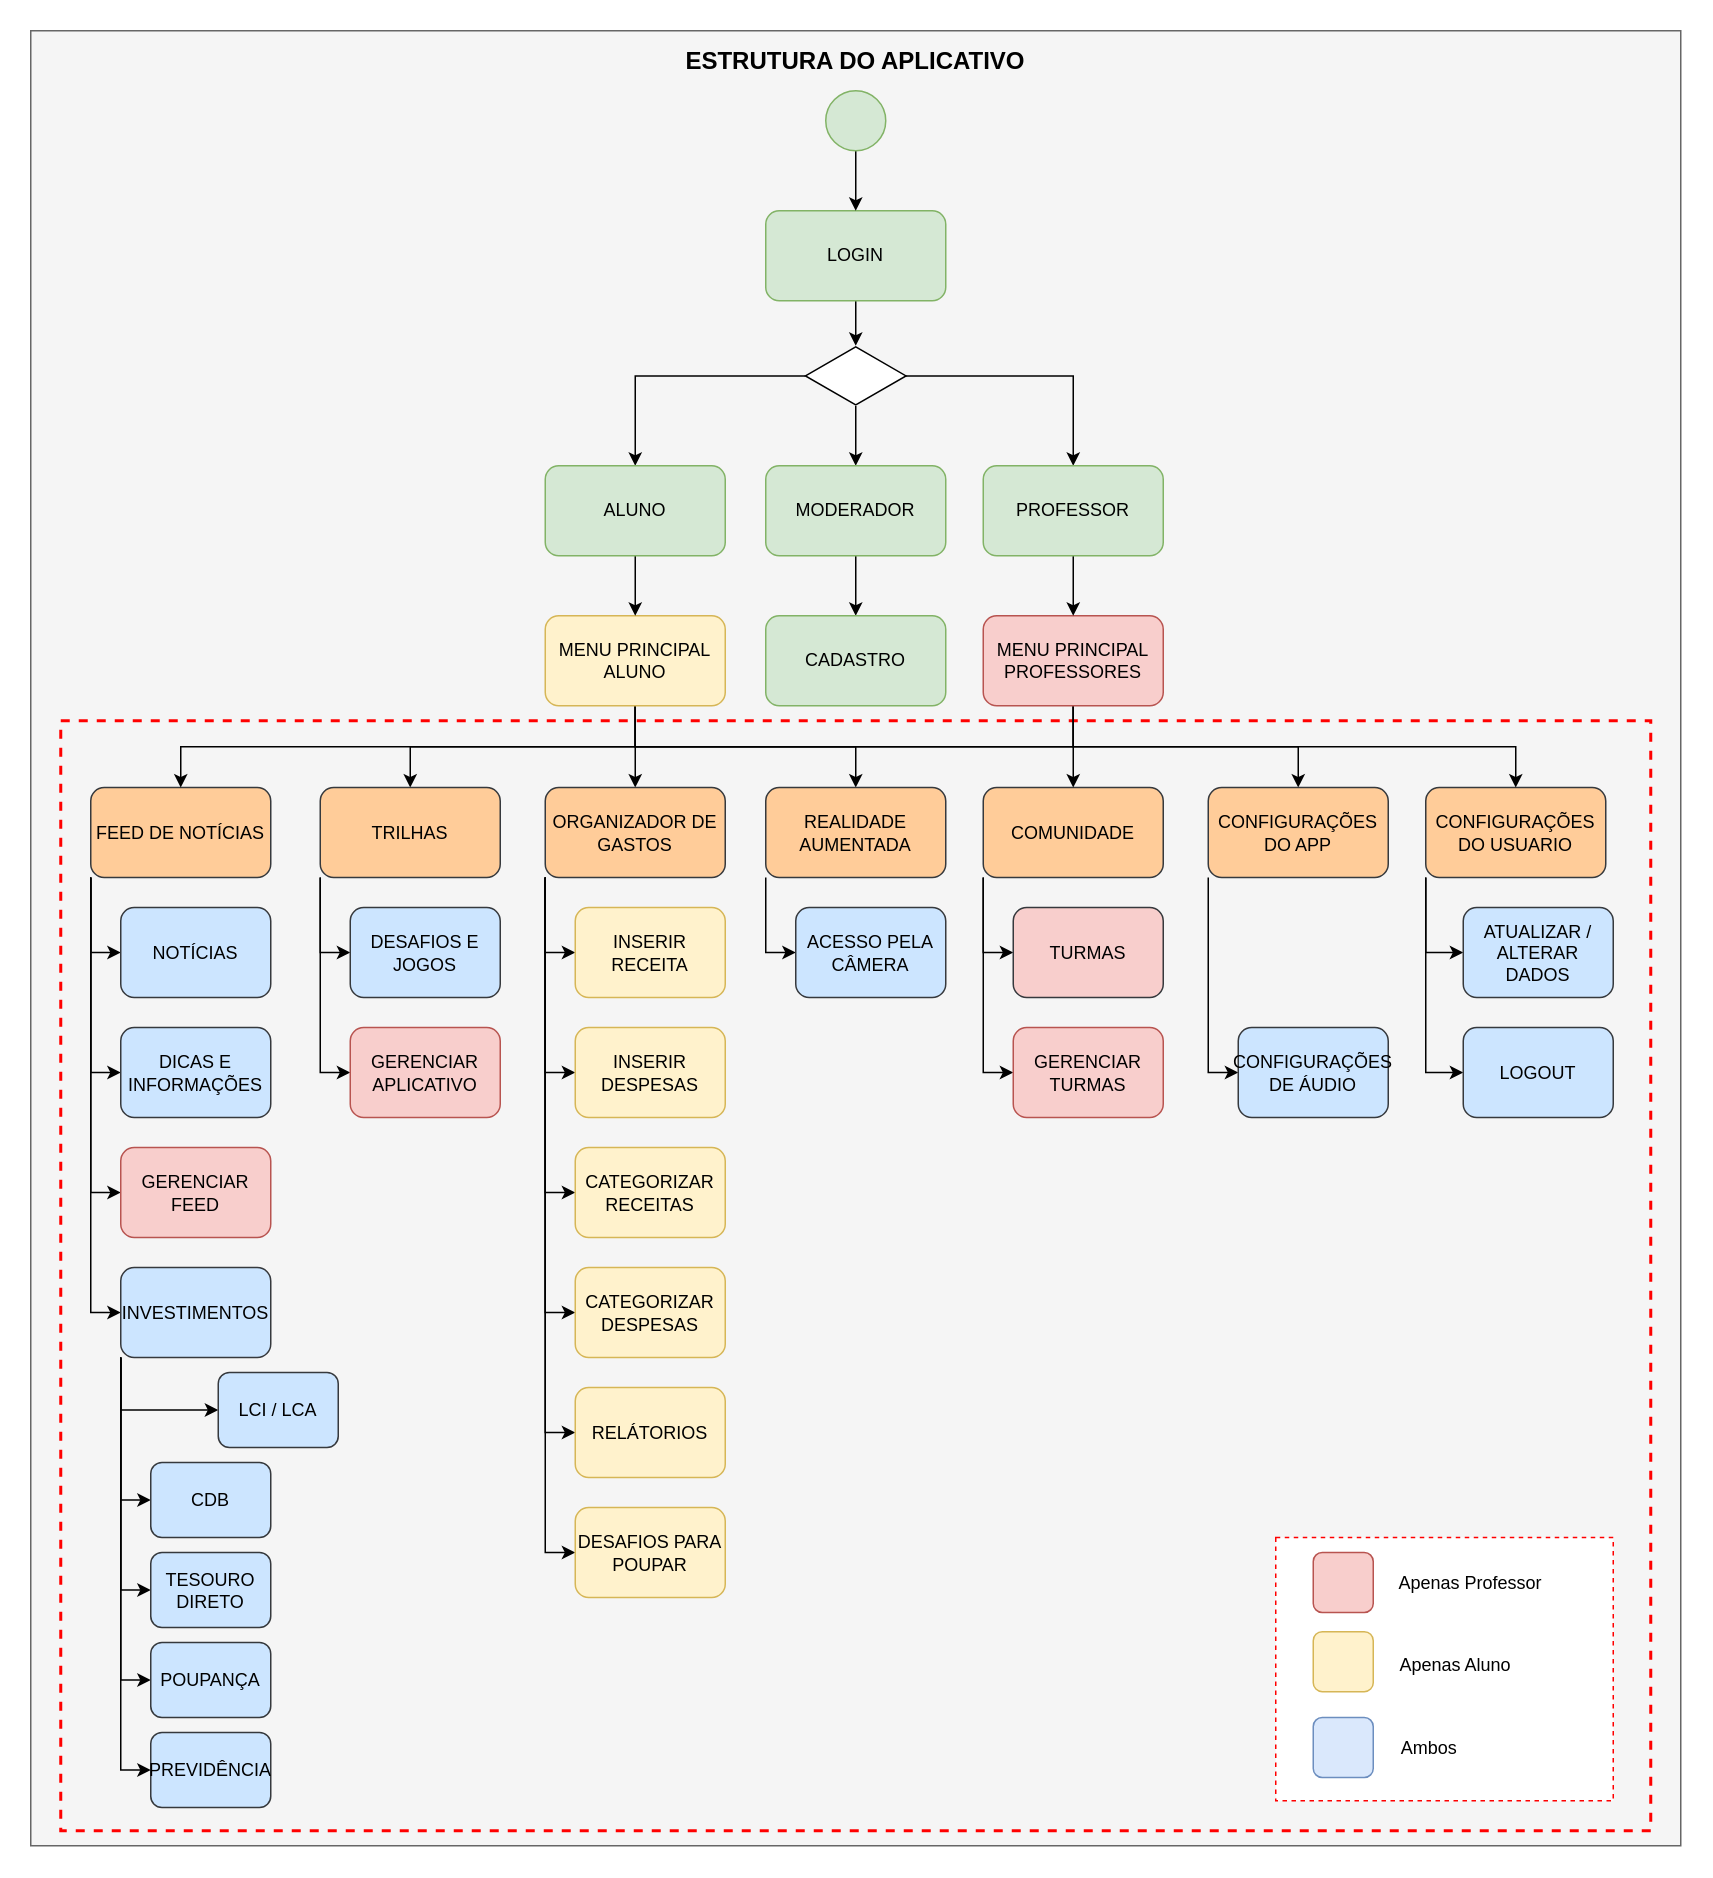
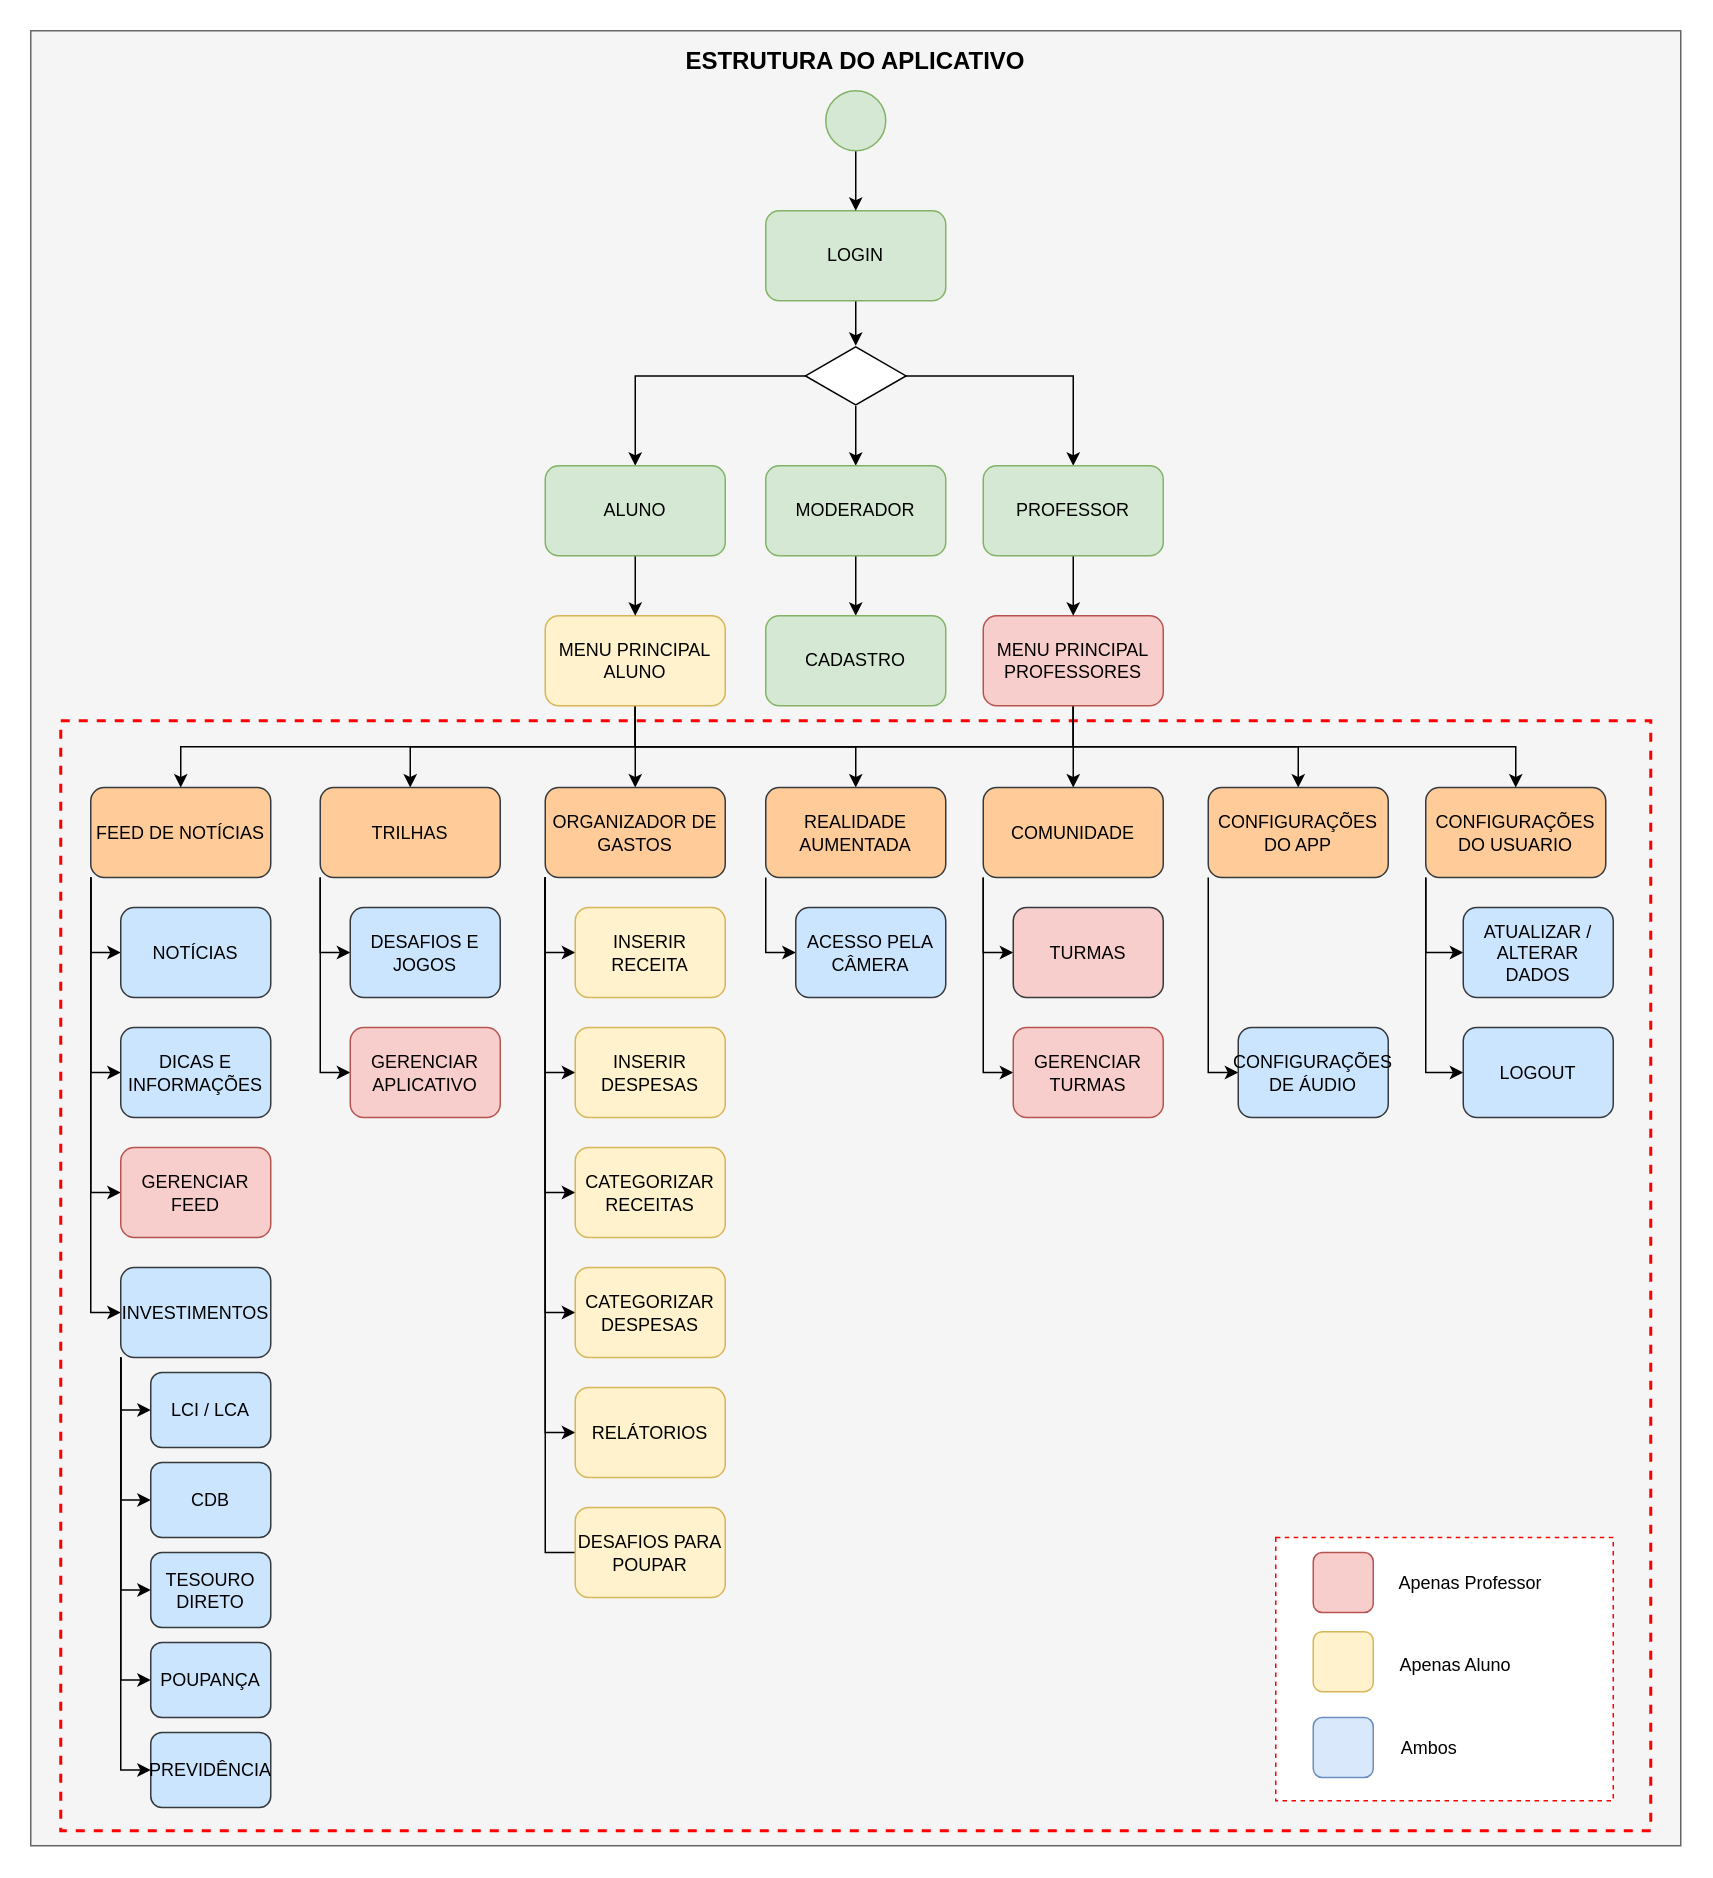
node "LCI / LCA": moved (278, 1410) -> (211, 1410)
edge "ORGANIZADOR DE GASTOS" -> "DESAFIOS PARA POUPAR": arrowhead classic -> none
